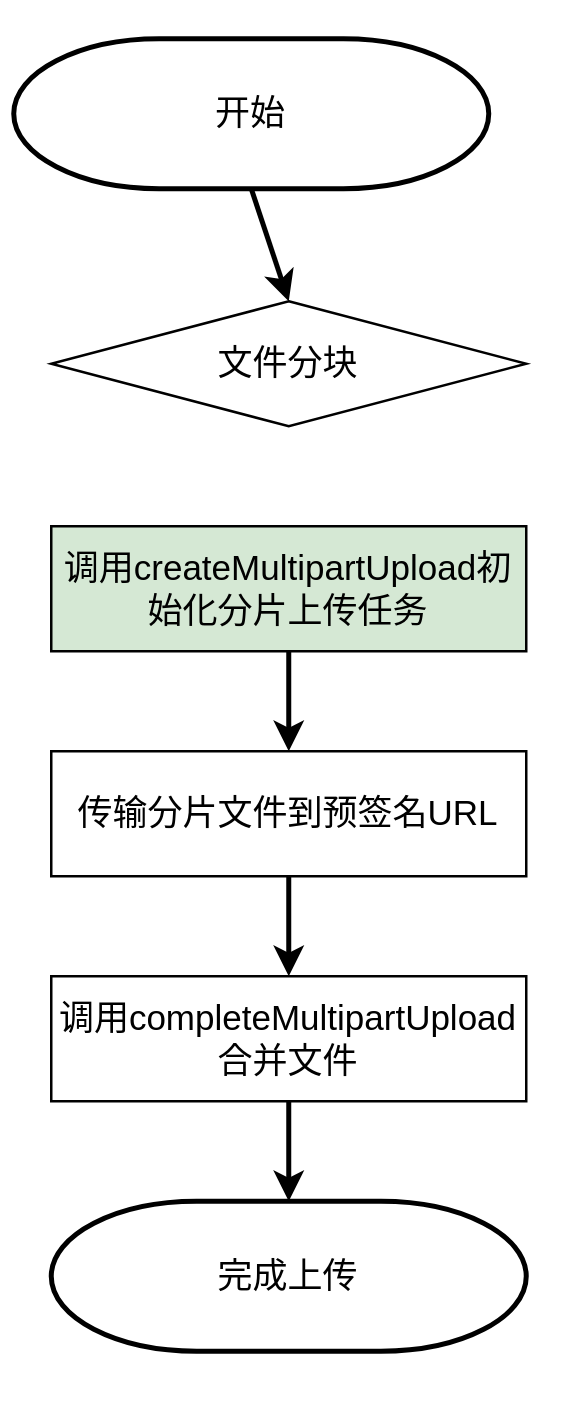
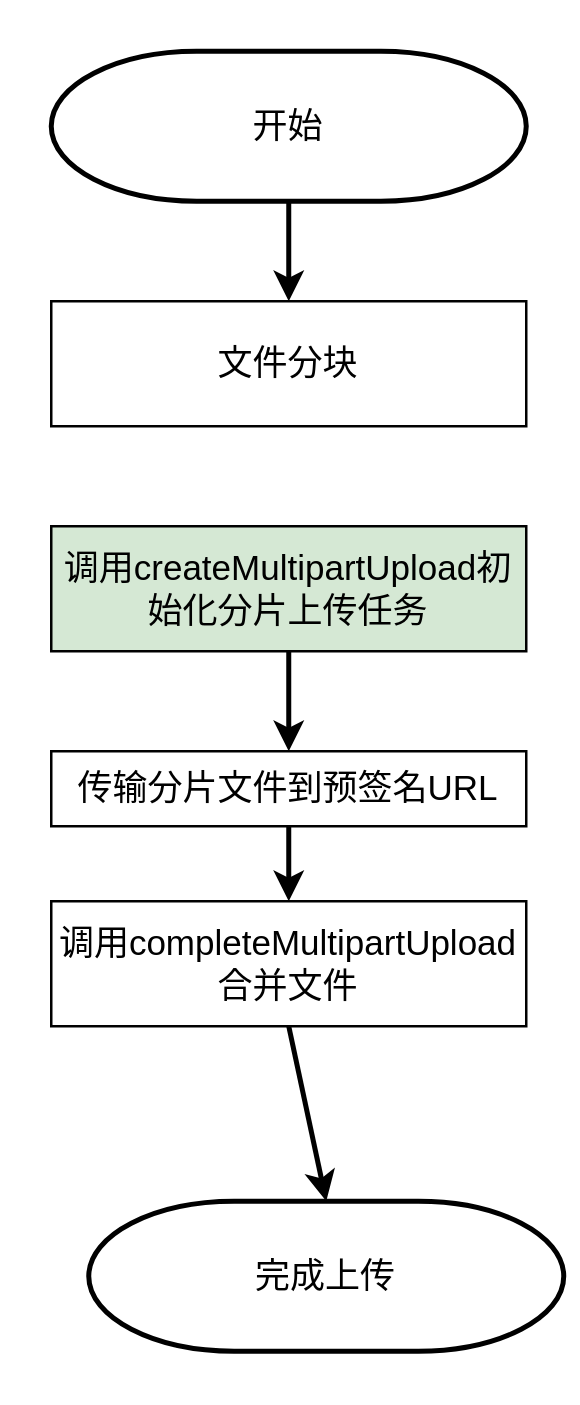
node "开始": moved (251, 114) -> (289, 126)
node "文件分块": shape diamond -> rectangle
node "传输分片文件到预签名URL": size 475x125 -> 475x75
node "调用completeMultipartUpload合并文件": moved (289, 1039) -> (289, 964)
node "完成上传": moved (289, 1276) -> (326, 1276)
